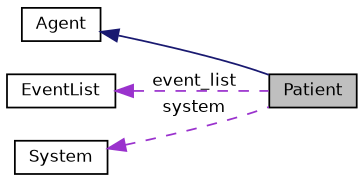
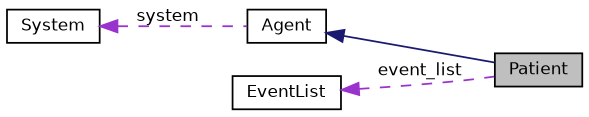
edge "Patient" -> "System": now "Agent" -> "System"
